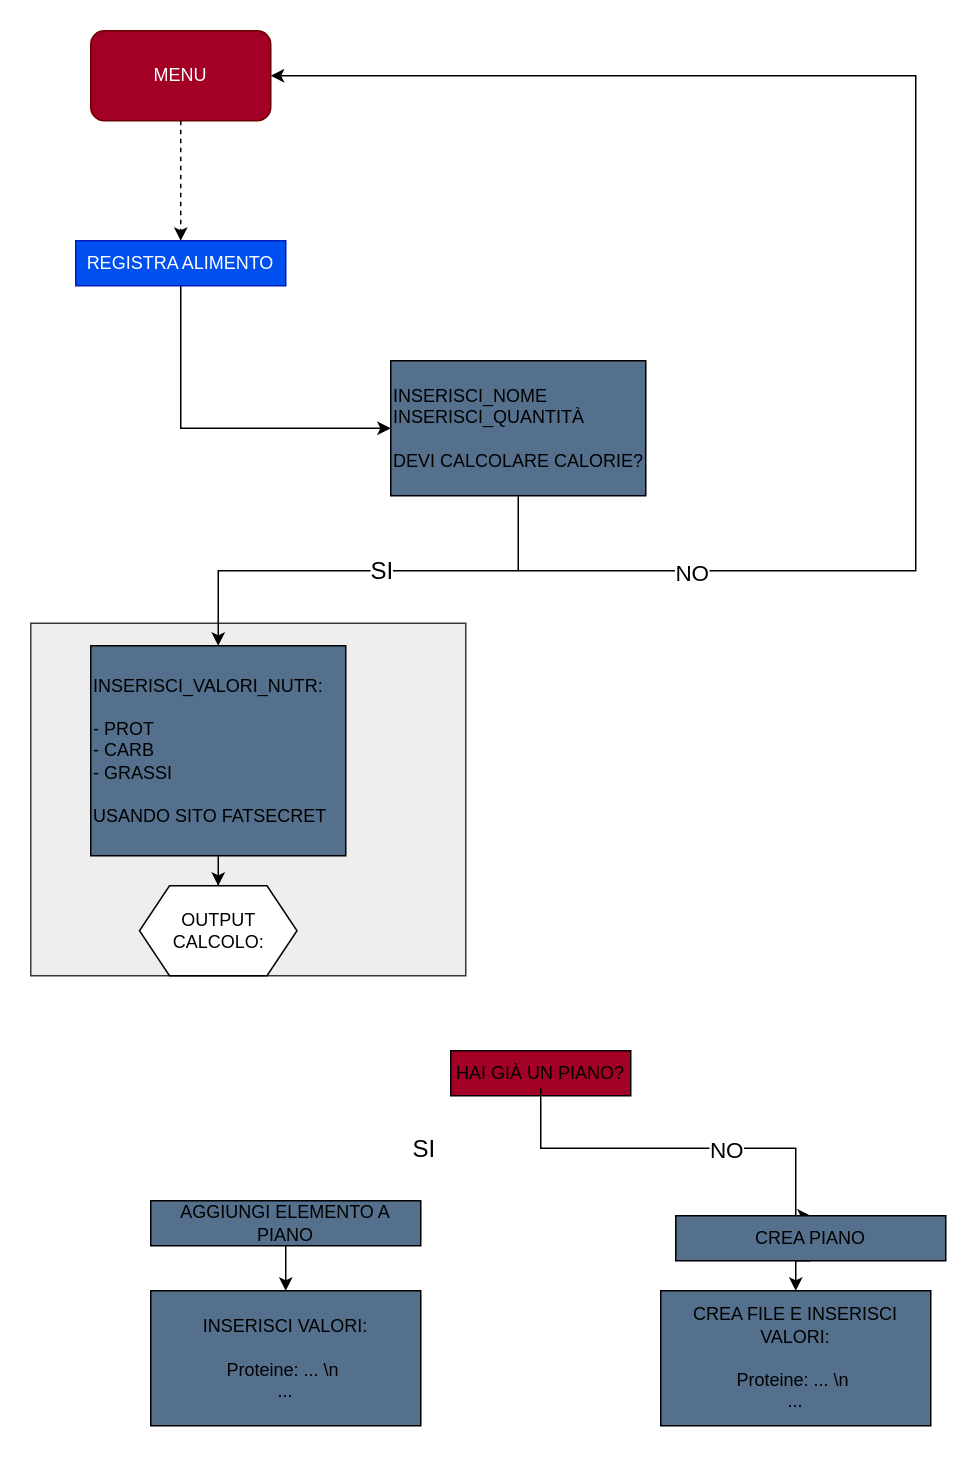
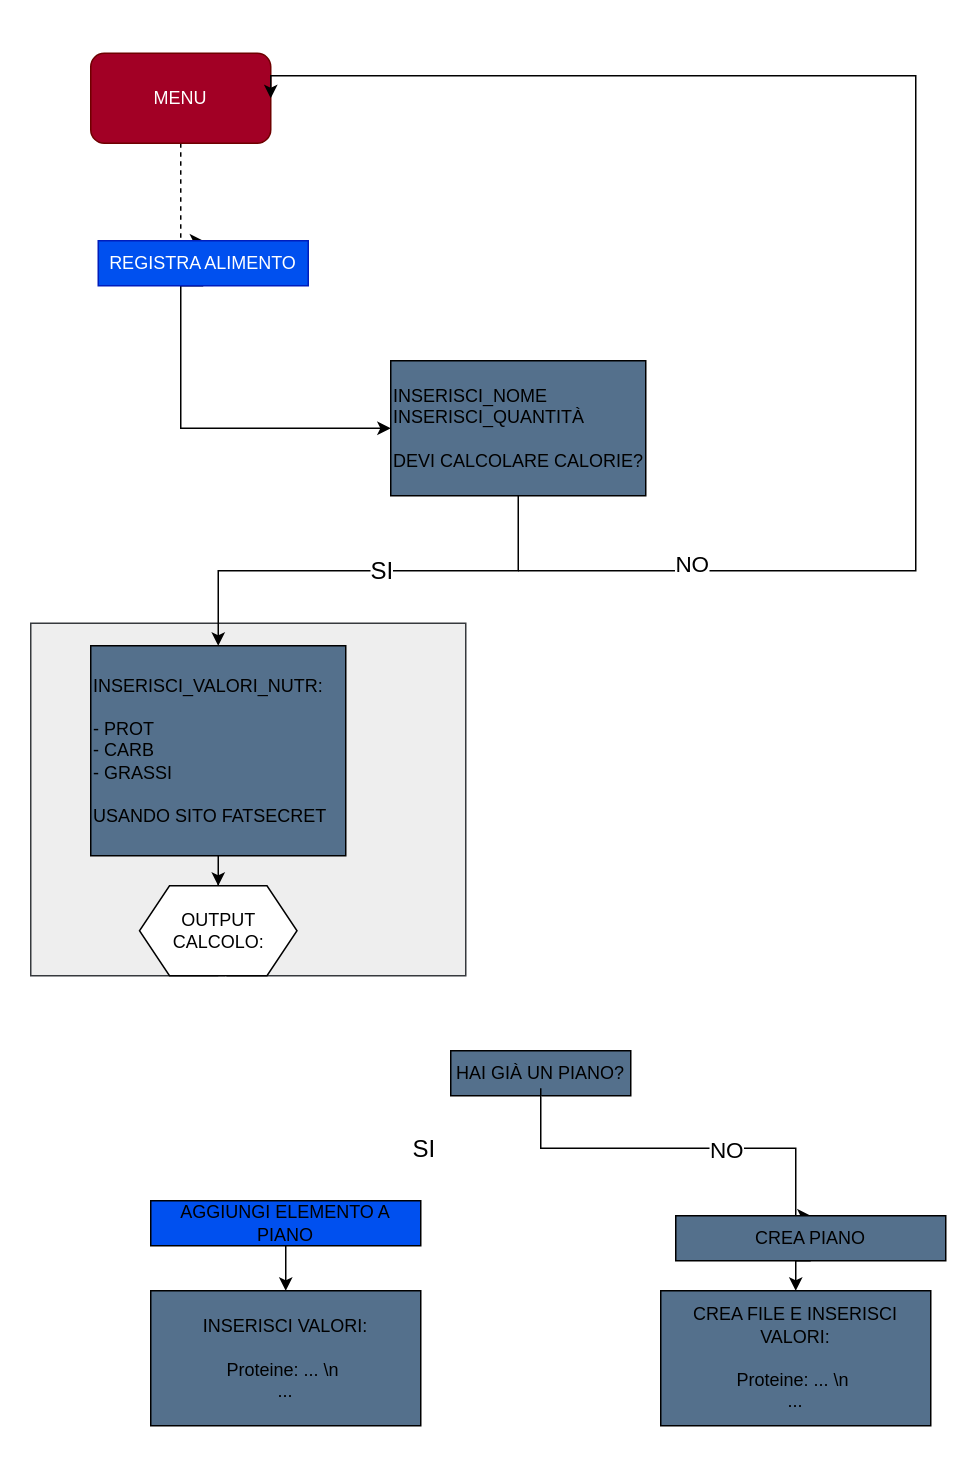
node "MENU": moved (181, 76) -> (181, 98)
node "REGISTRA ALIMENTO": moved (181, 263) -> (203, 263)
edge "OUTPUT CALCOLO:" -> "HAI GIÀ UN PIANO?": added
node "HAI GIÀ UN PIANO?": fillcolor #a20025 -> #54708c
node "AGGIUNGI ELEMENTO A PIANO": fillcolor #54708c -> #0050ef
